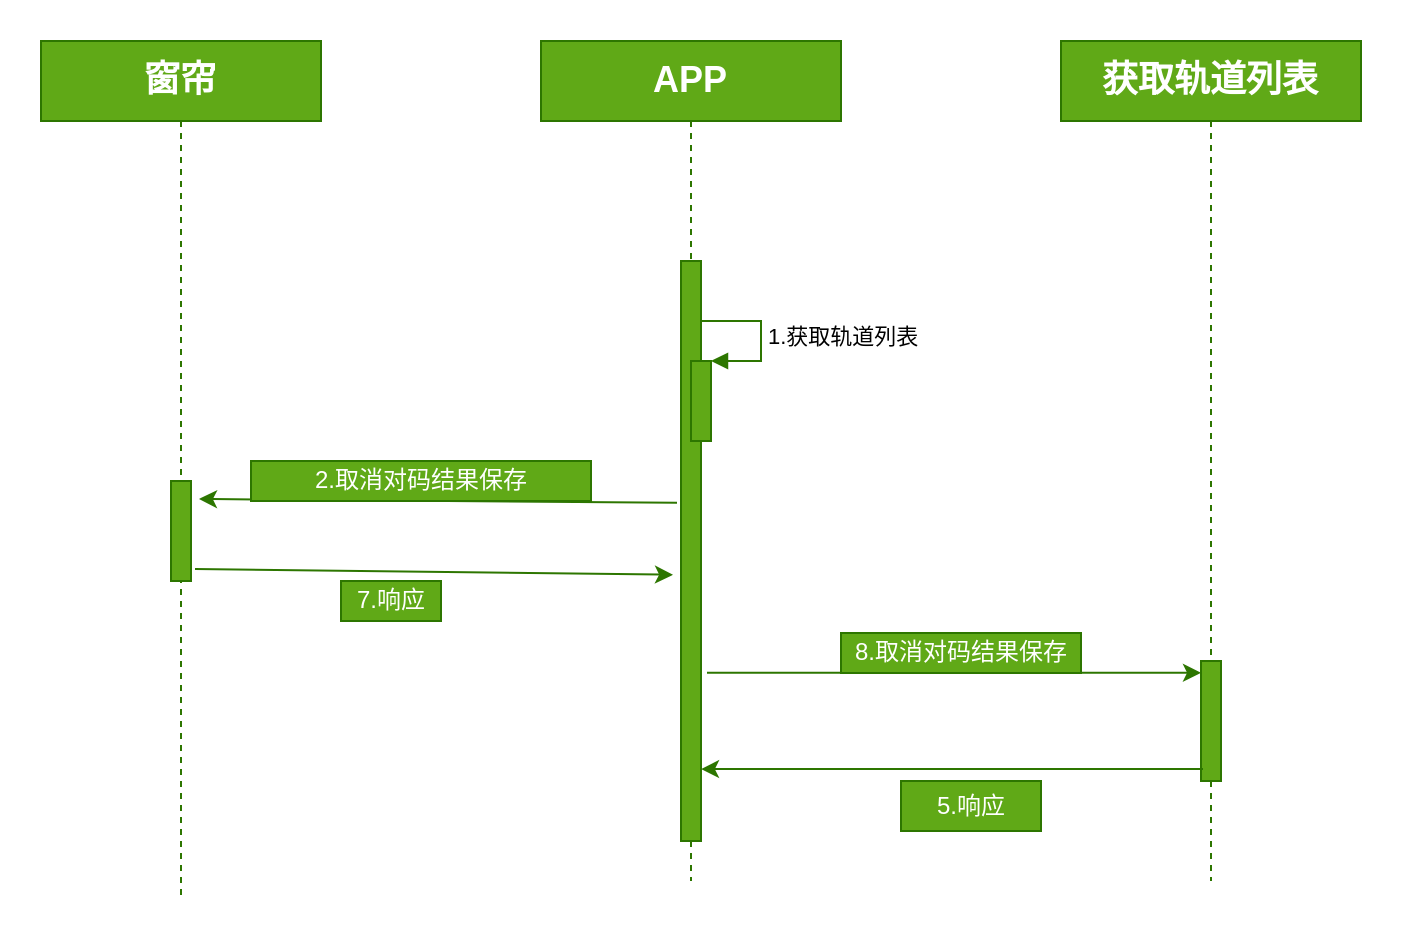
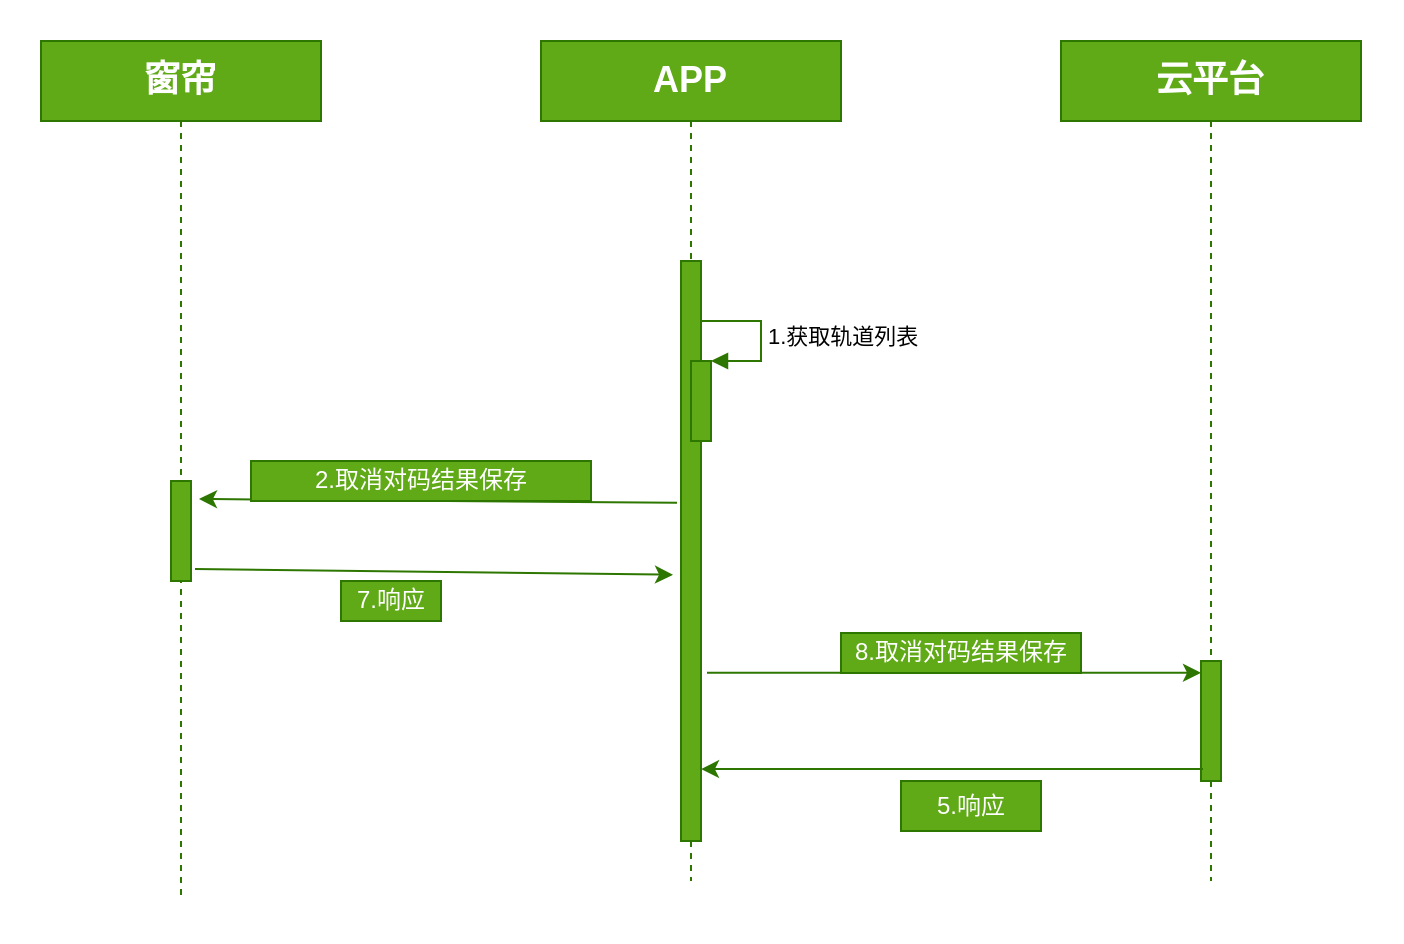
node "获取轨道列表": label "获取轨道列表" -> "云平台"
